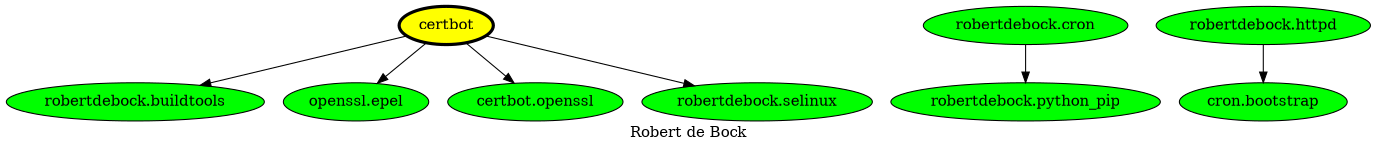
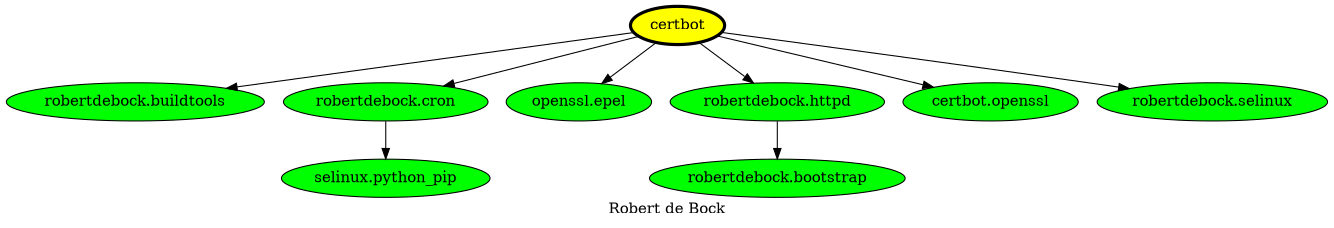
edge "certbot" -> "robertdebock.cron": added
edge "certbot" -> "robertdebock.httpd": added
node "robertdebock.python_pip": label "robertdebock.python_pip" -> "selinux.python_pip"
node "cron.bootstrap": label "cron.bootstrap" -> "robertdebock.bootstrap"
